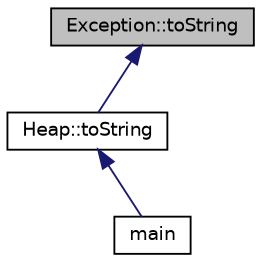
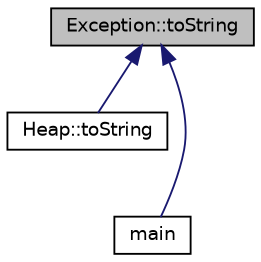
edge "main" -> "Heap::toString": now "main" -> "Exception::toString"
